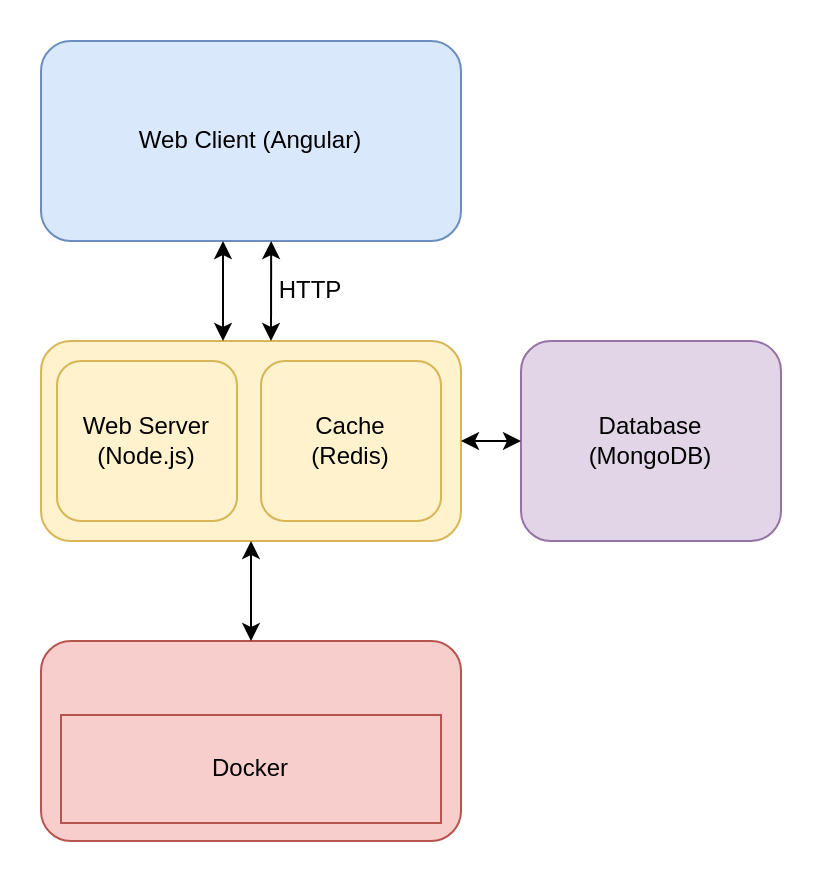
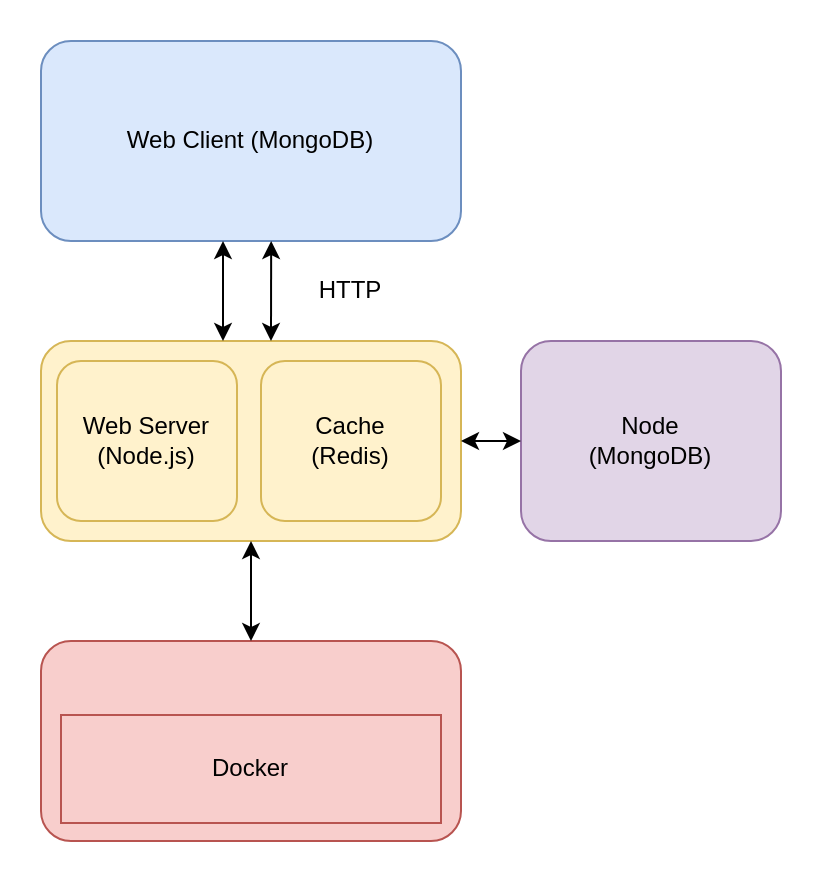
node "Web Client (Angular)": label "Web Client (Angular)" -> "Web Client (MongoDB)"
node "HTTP": moved (311, 291) -> (351, 291)
node "Database (MongoDB)": label "Database (MongoDB)" -> "Node (MongoDB)"
